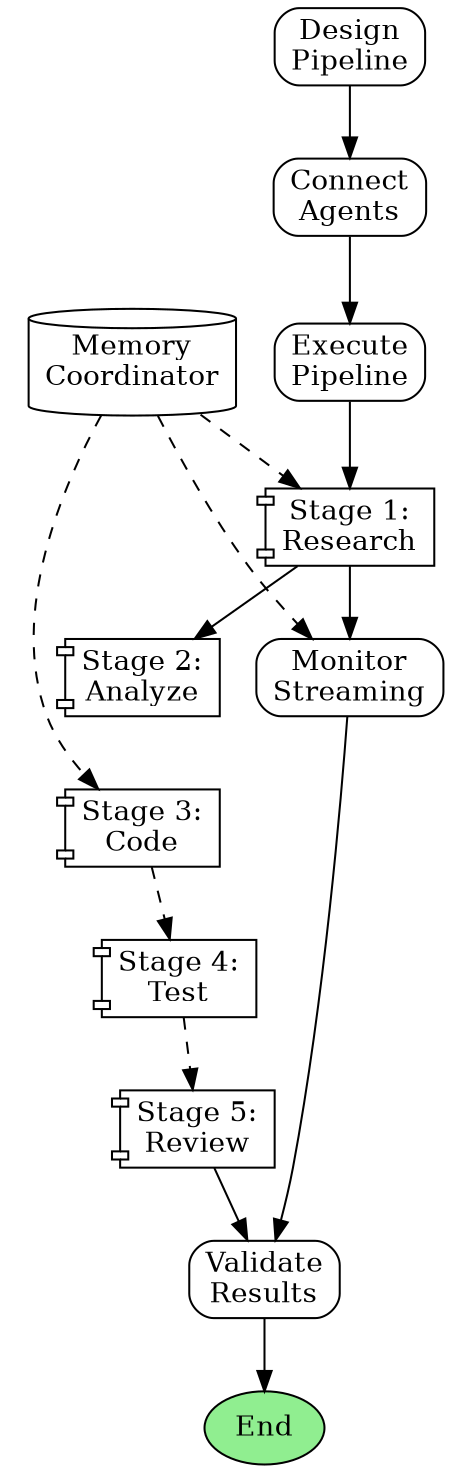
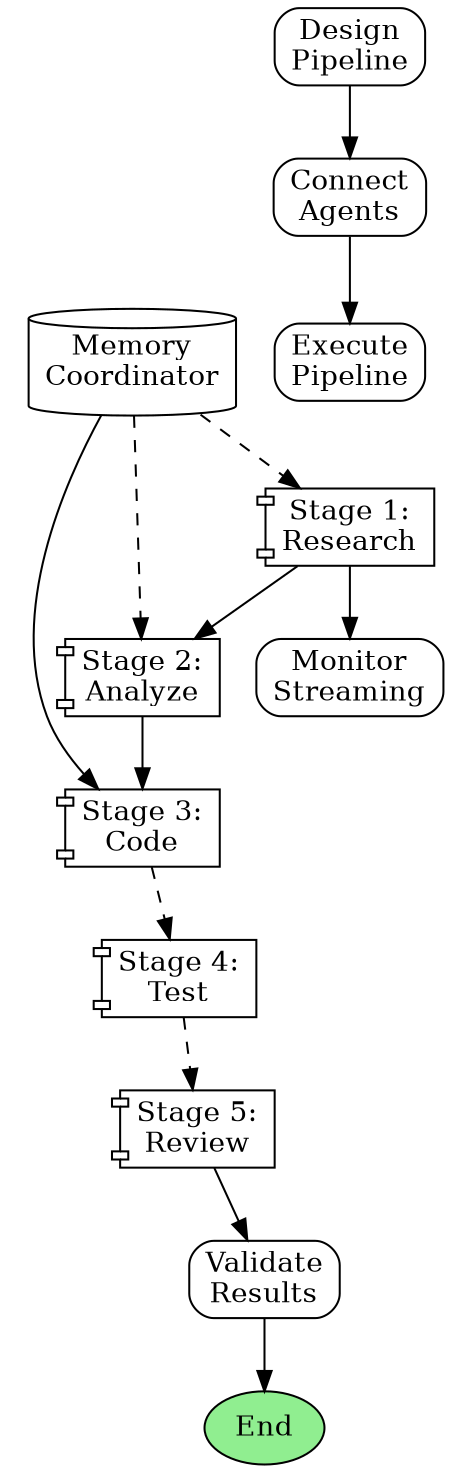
edge "Execute Pipeline" -> "Stage 1: Research": removed
edge "Memory Coordinator" -> "Monitor Streaming": now "Memory Coordinator" -> "Stage 2: Analyze"
edge "Memory Coordinator" -> "Stage 3: Code": style dashed -> solid
edge "Stage 2: Analyze" -> "Stage 3: Code": added
edge "Monitor Streaming" -> "Validate Results": removed
